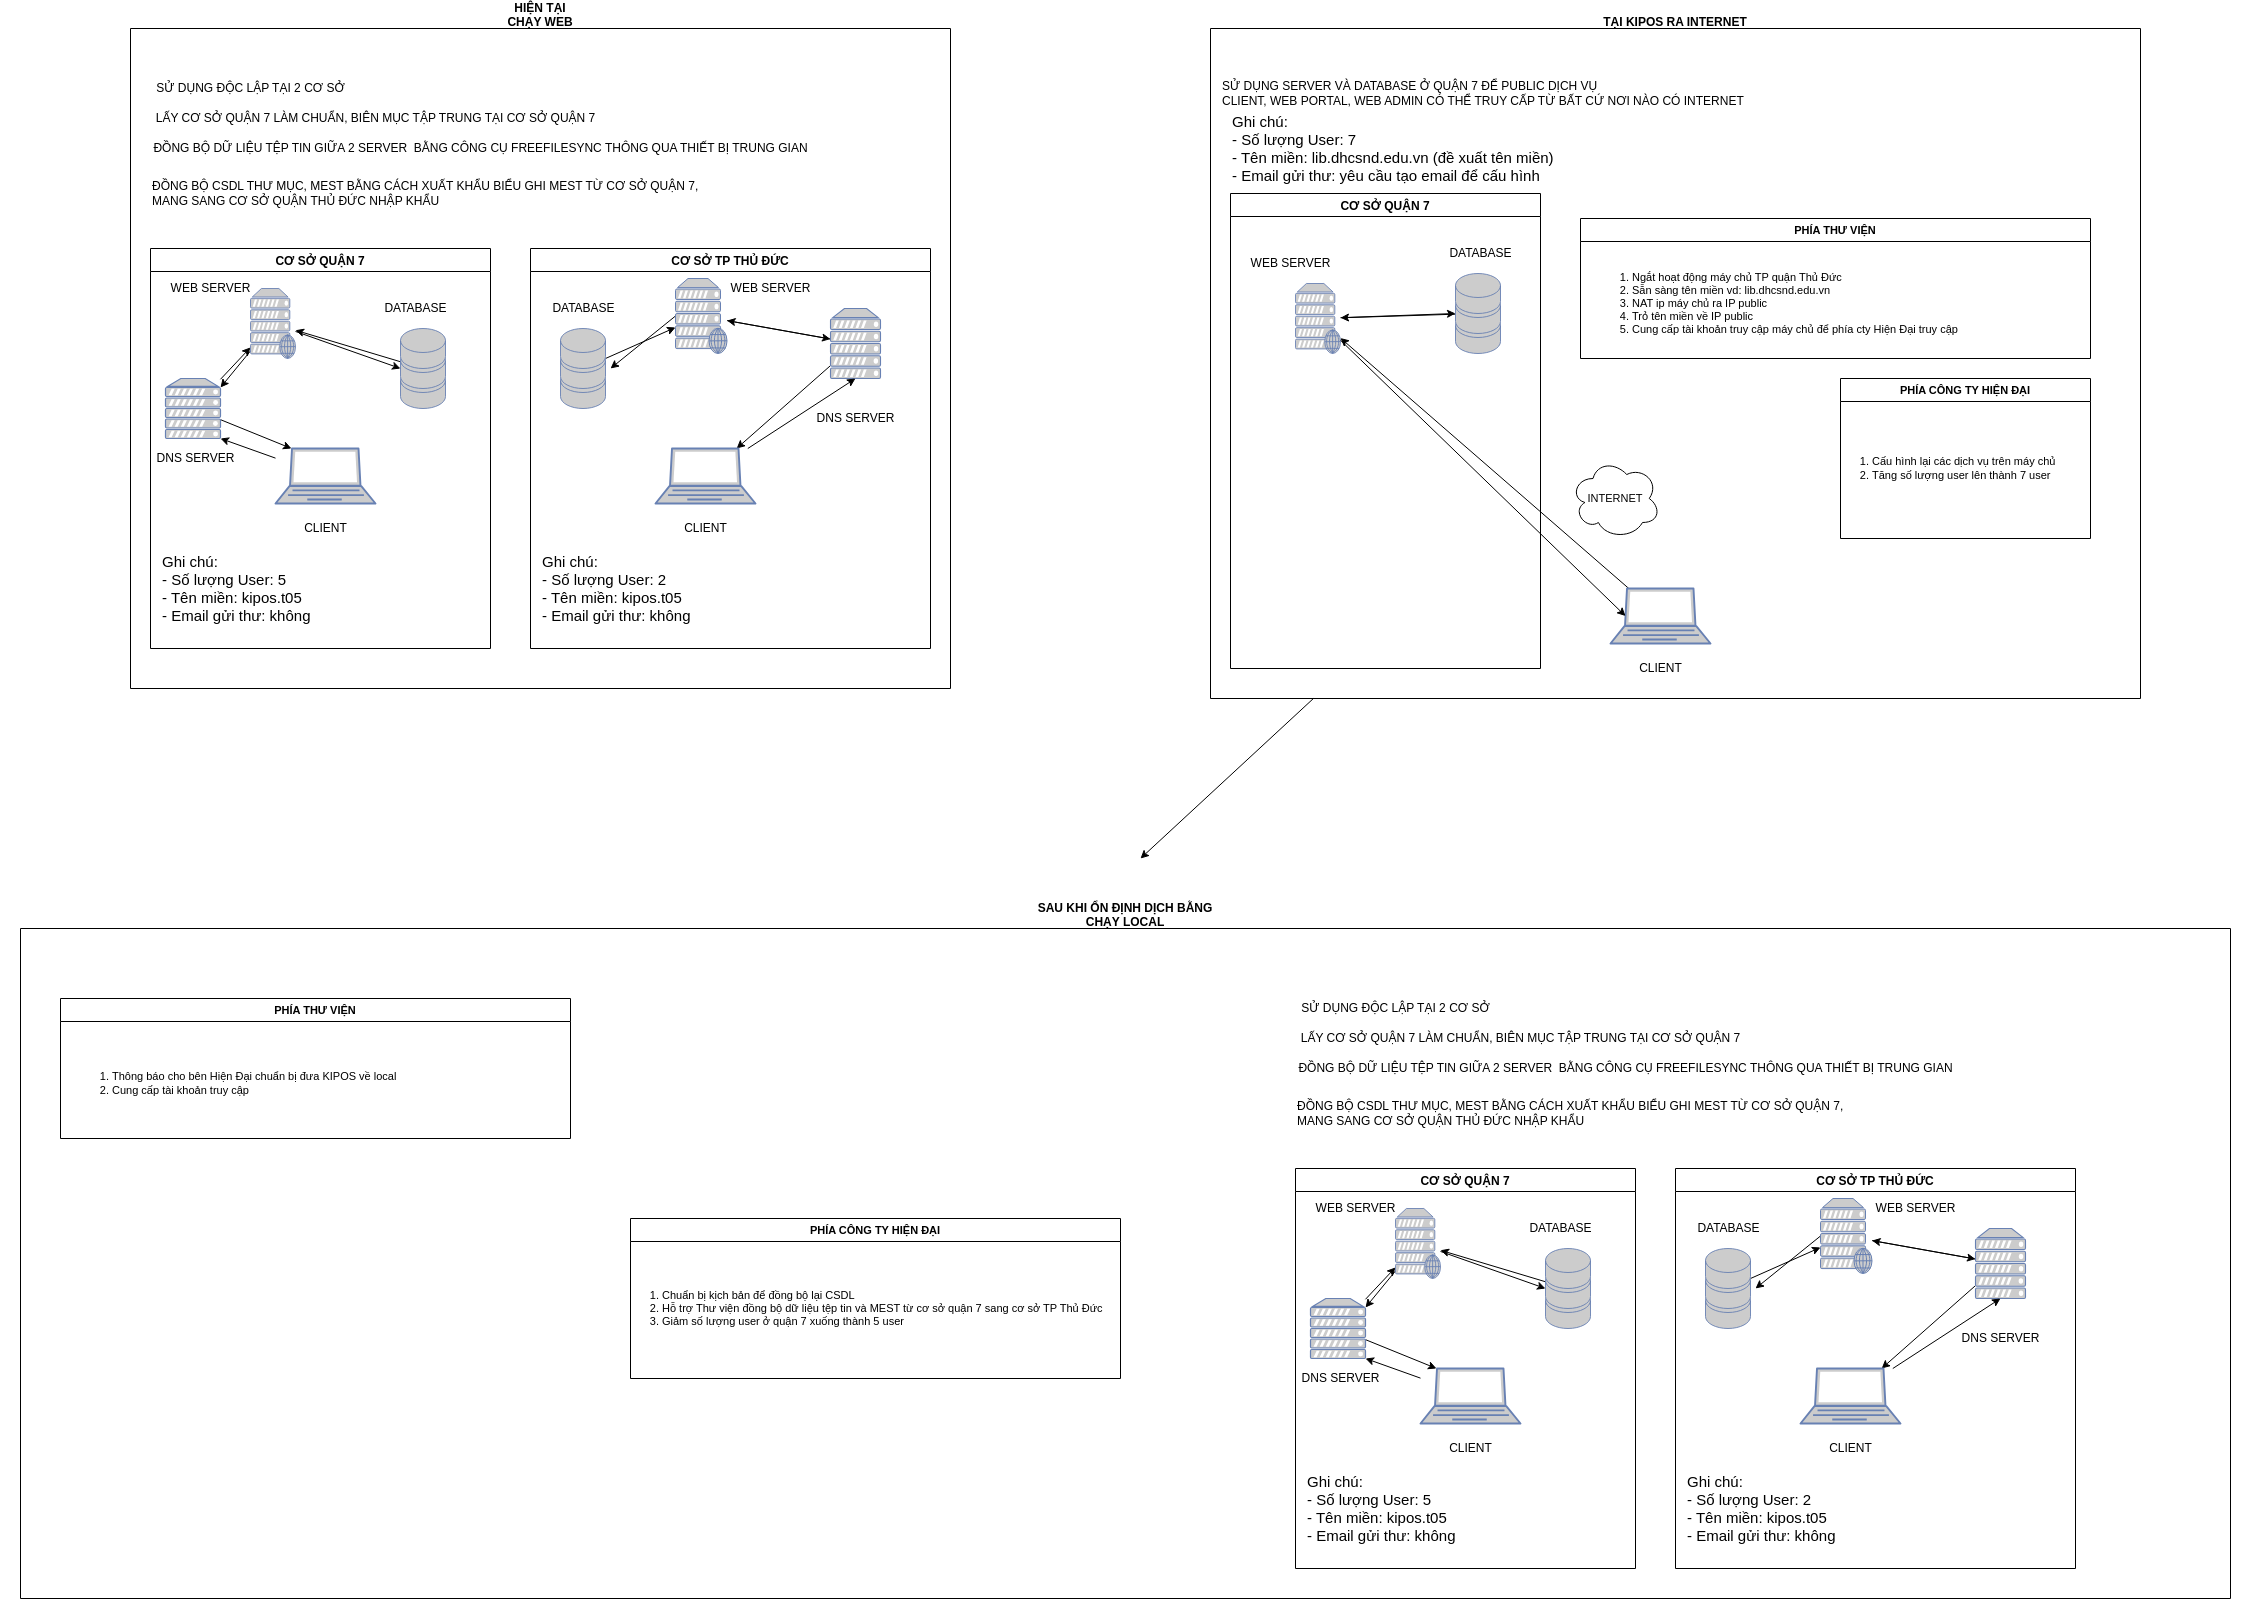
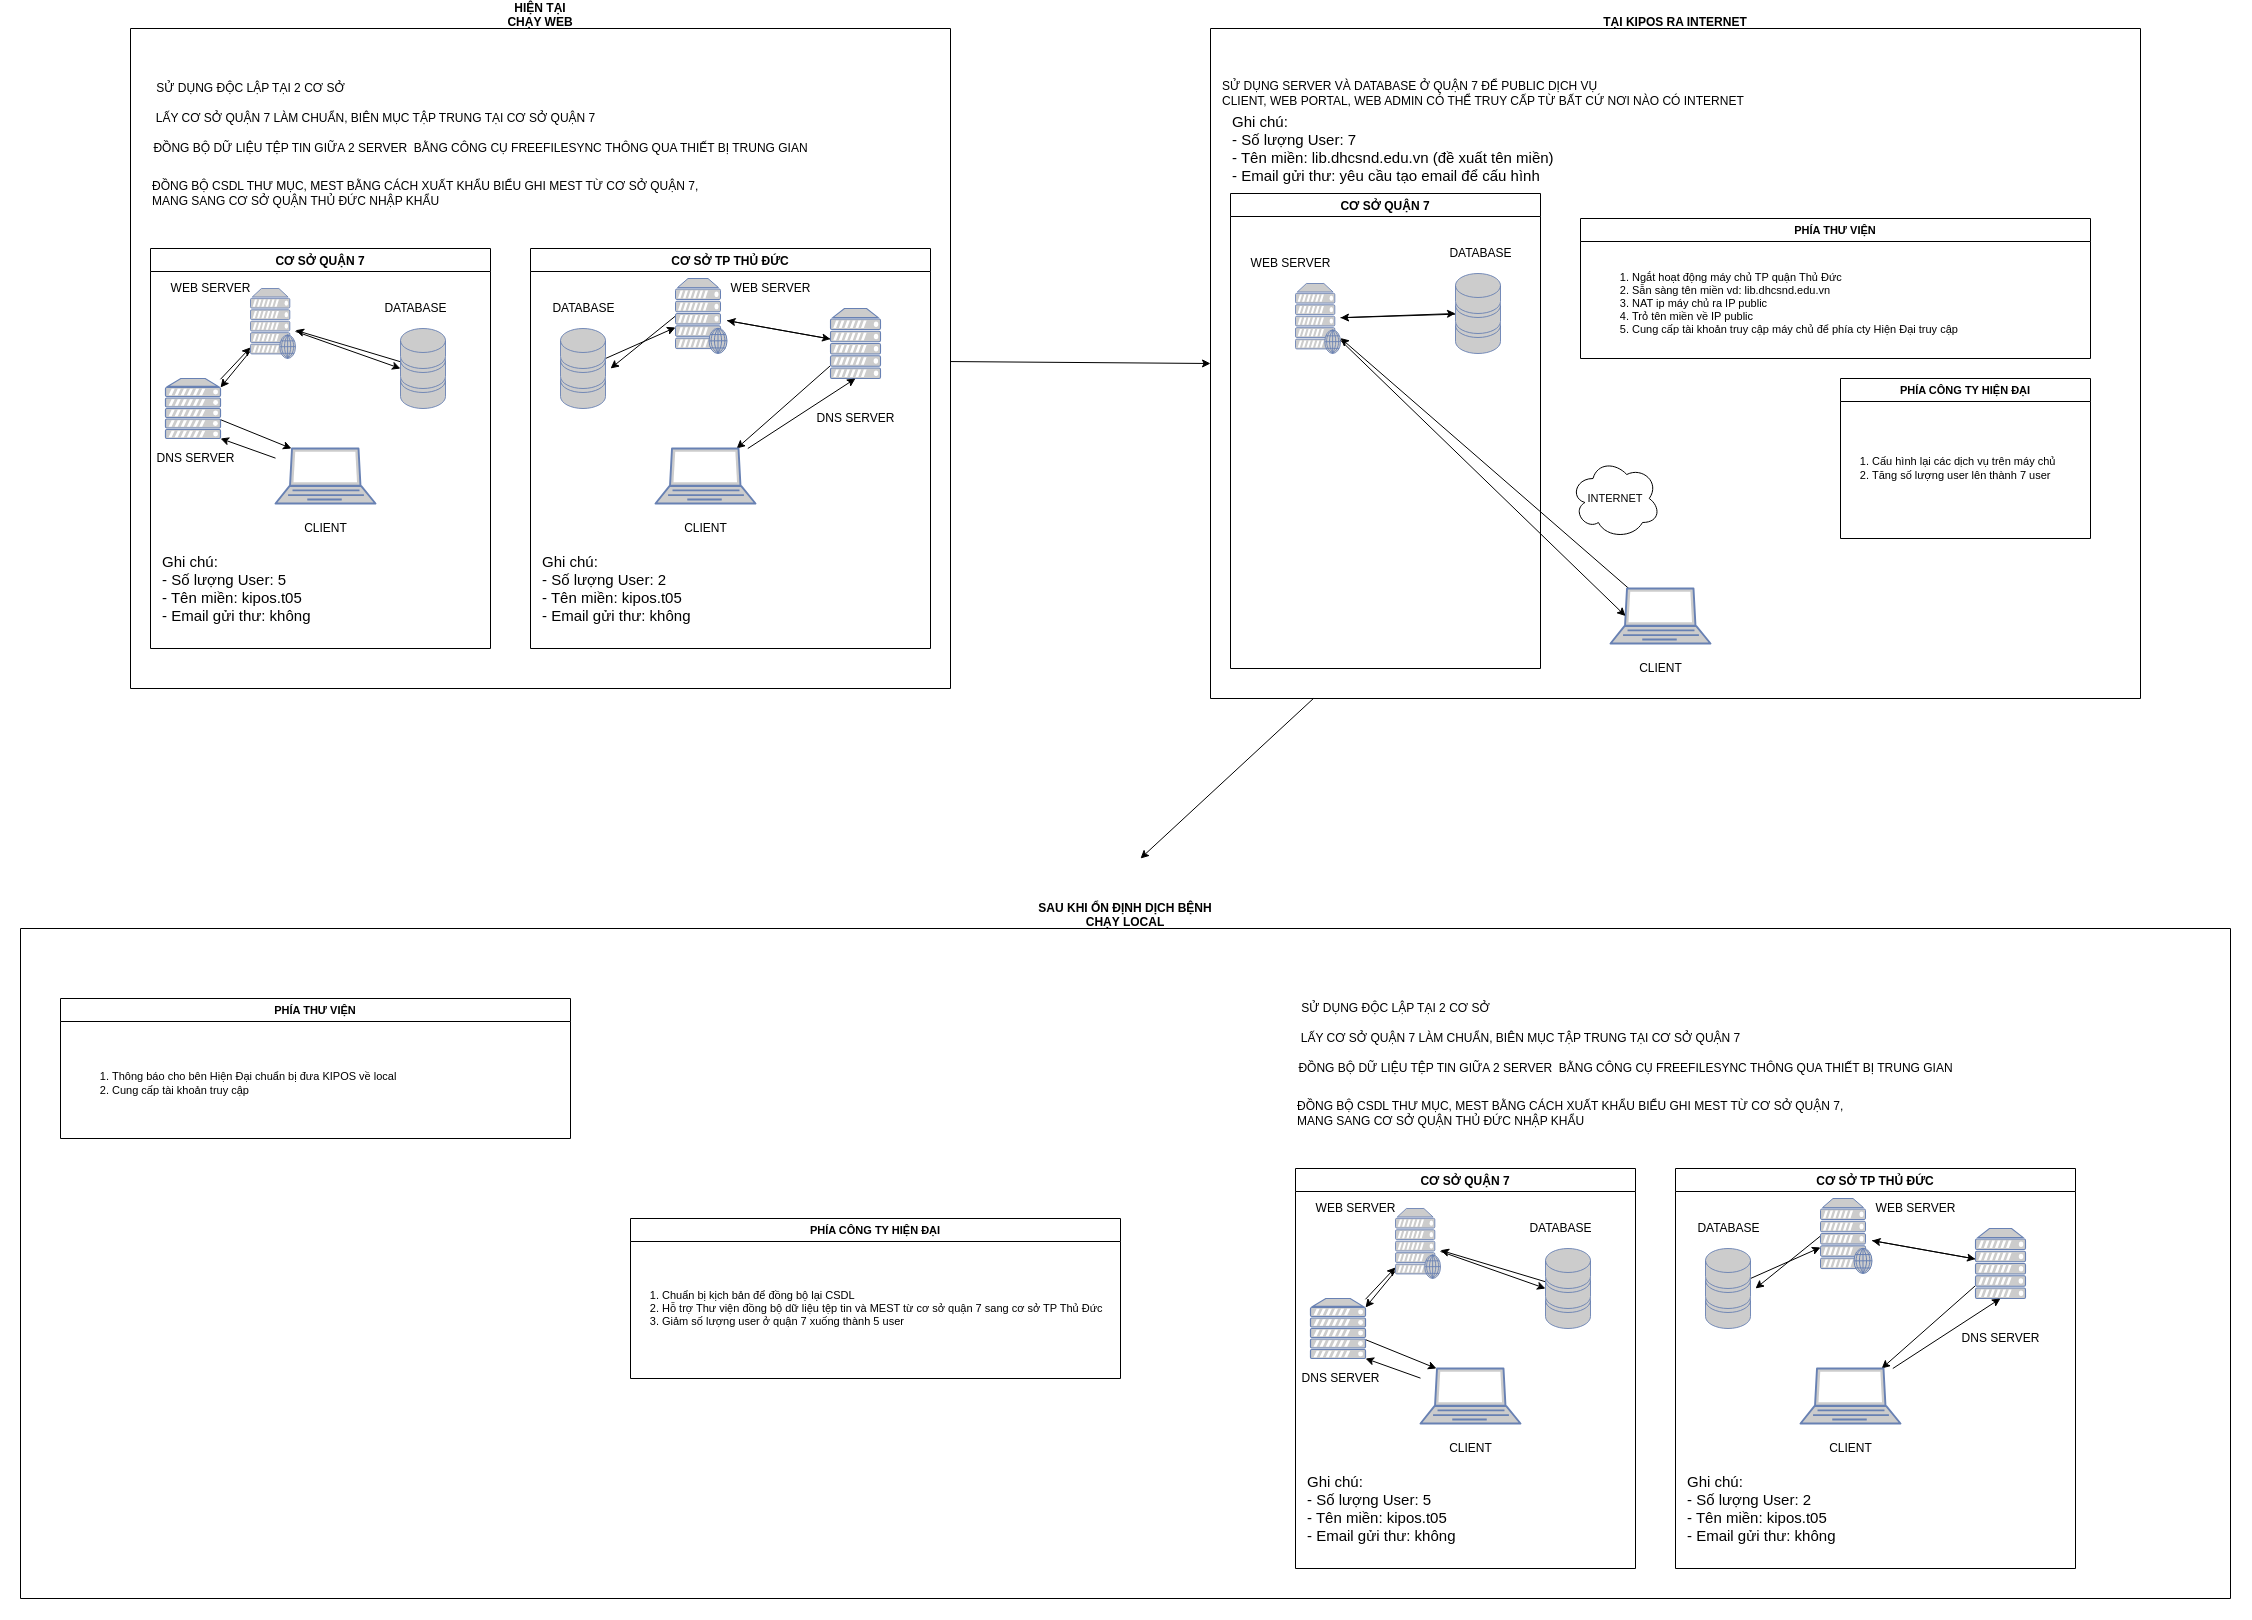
edge "HIỆN TẠI CHẠY WEB" -> "TẠI KIPOS RA INTERNET": added
node "SAU KHI ỔN ĐỊNH DỊCH BẰNG CHẠY LOCAL": label "SAU KHI ỔN ĐỊNH DỊCH BẰNG CHẠY LOCAL" -> "SAU KHI ỔN ĐỊNH DỊCH BỆNH CHẠY LOCAL"
